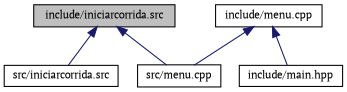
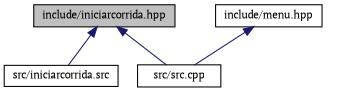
node "include/iniciarcorrida.src": label "include/iniciarcorrida.src" -> "include/iniciarcorrida.hpp"
node "include/menu.cpp": label "include/menu.cpp" -> "include/menu.hpp"
node "src/menu.cpp": label "src/menu.cpp" -> "src/src.cpp"
node "include/main.hpp": removed
